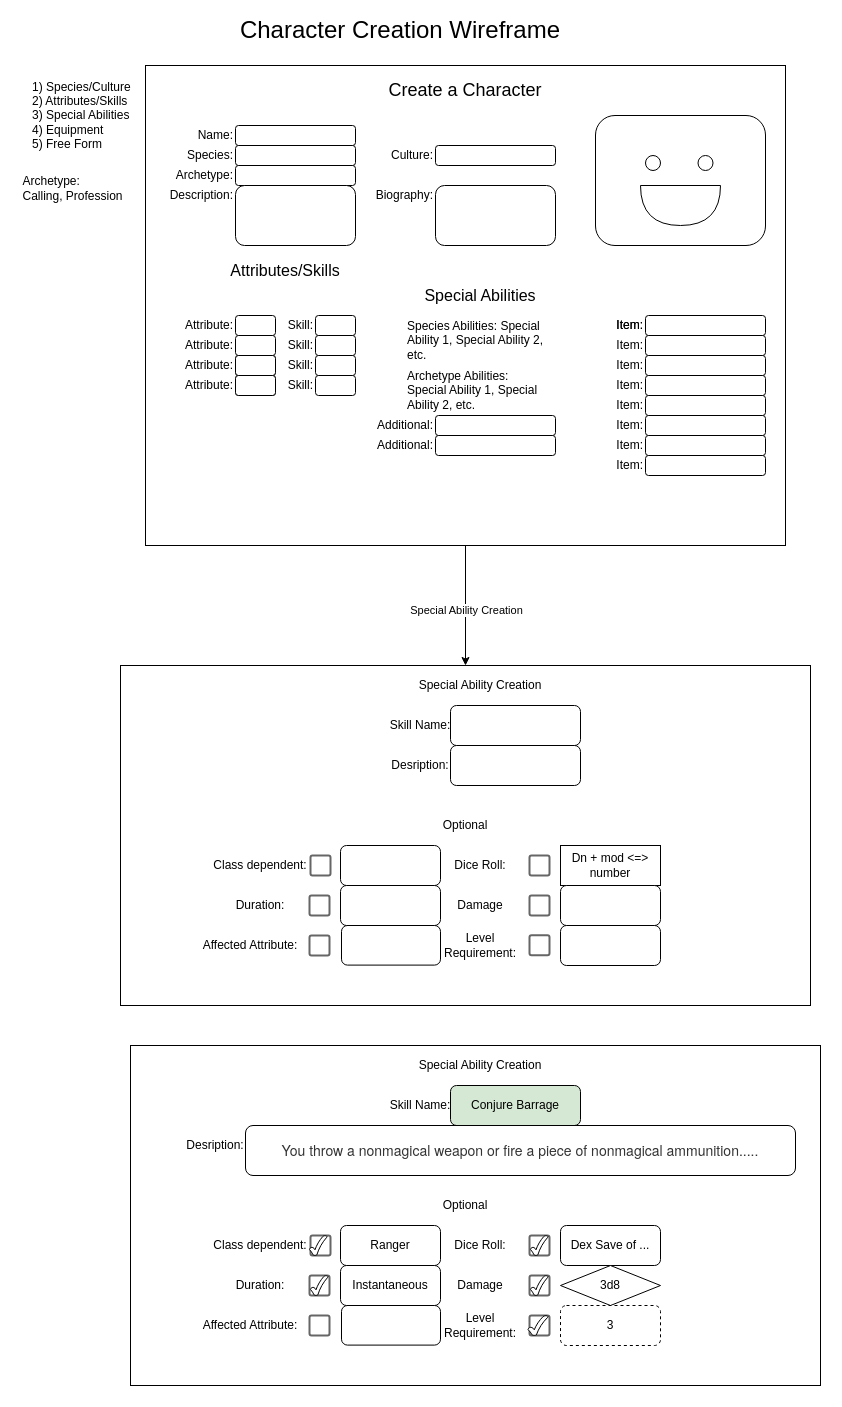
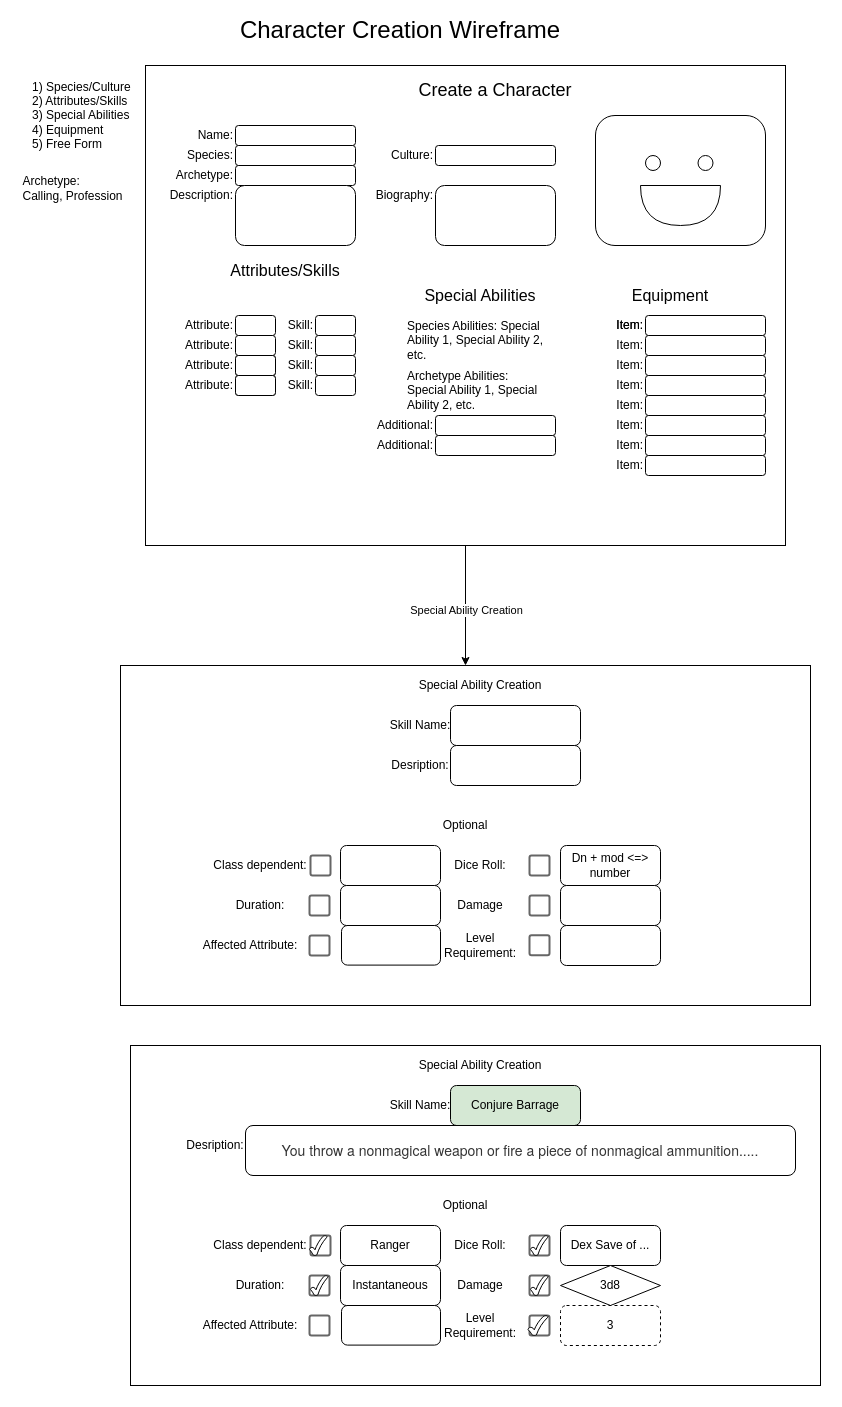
node "Create a Character": moved (466, 91) -> (496, 91)
node "Equipment": added
node "Dn + mod <=> number": shape rectangle -> rounded rectangle
